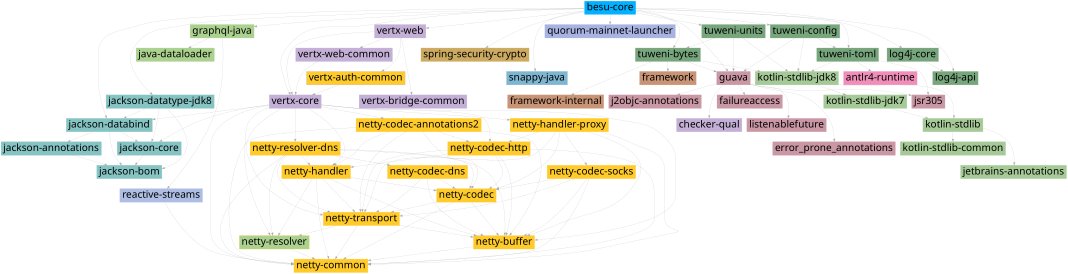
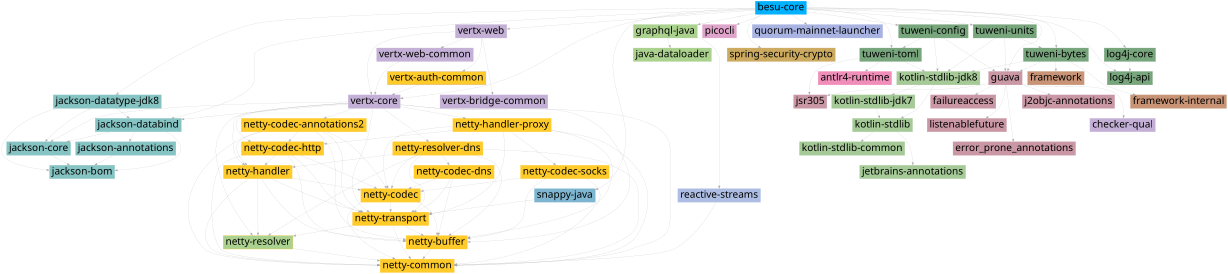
node "picocli": added
edge "netty-codec-socks" -> "netty-transport": now "snappy-java" -> "netty-transport"
